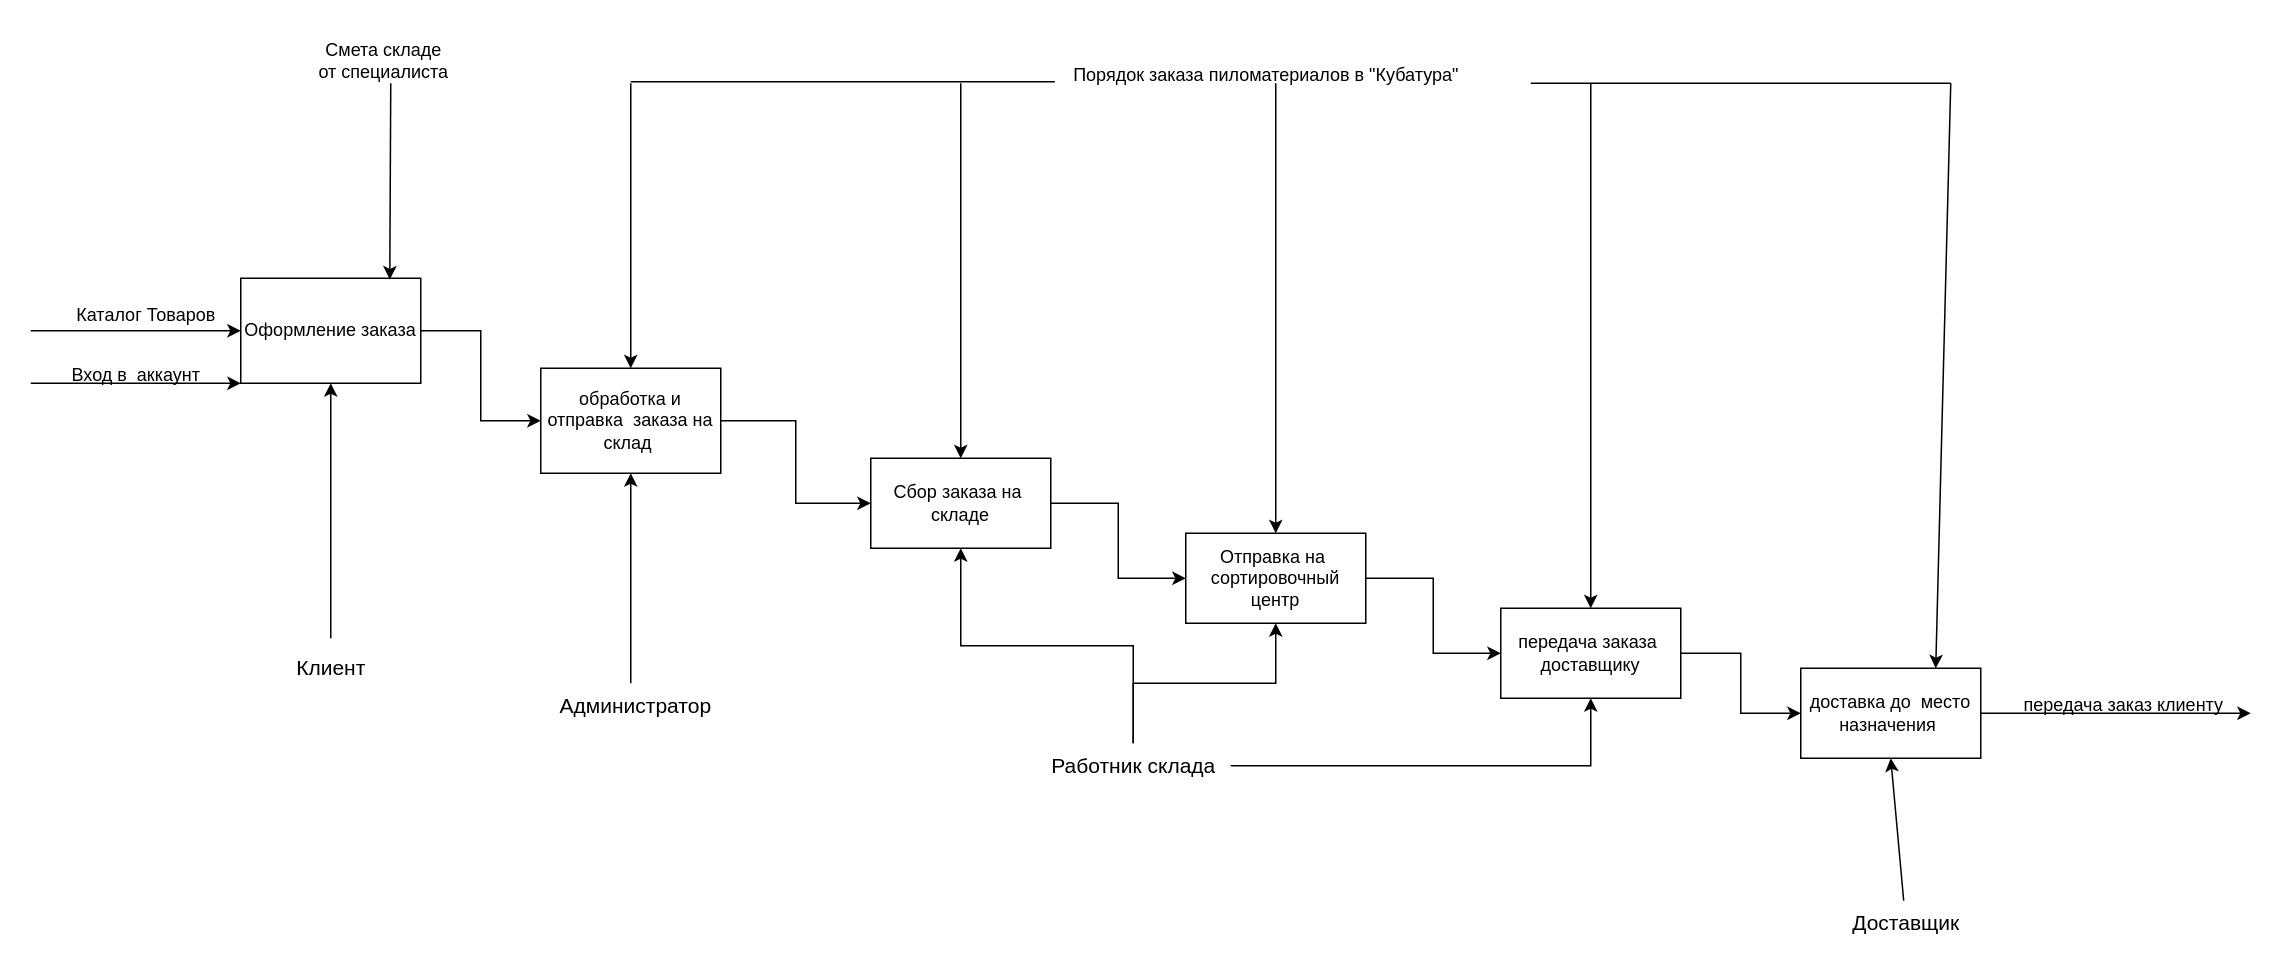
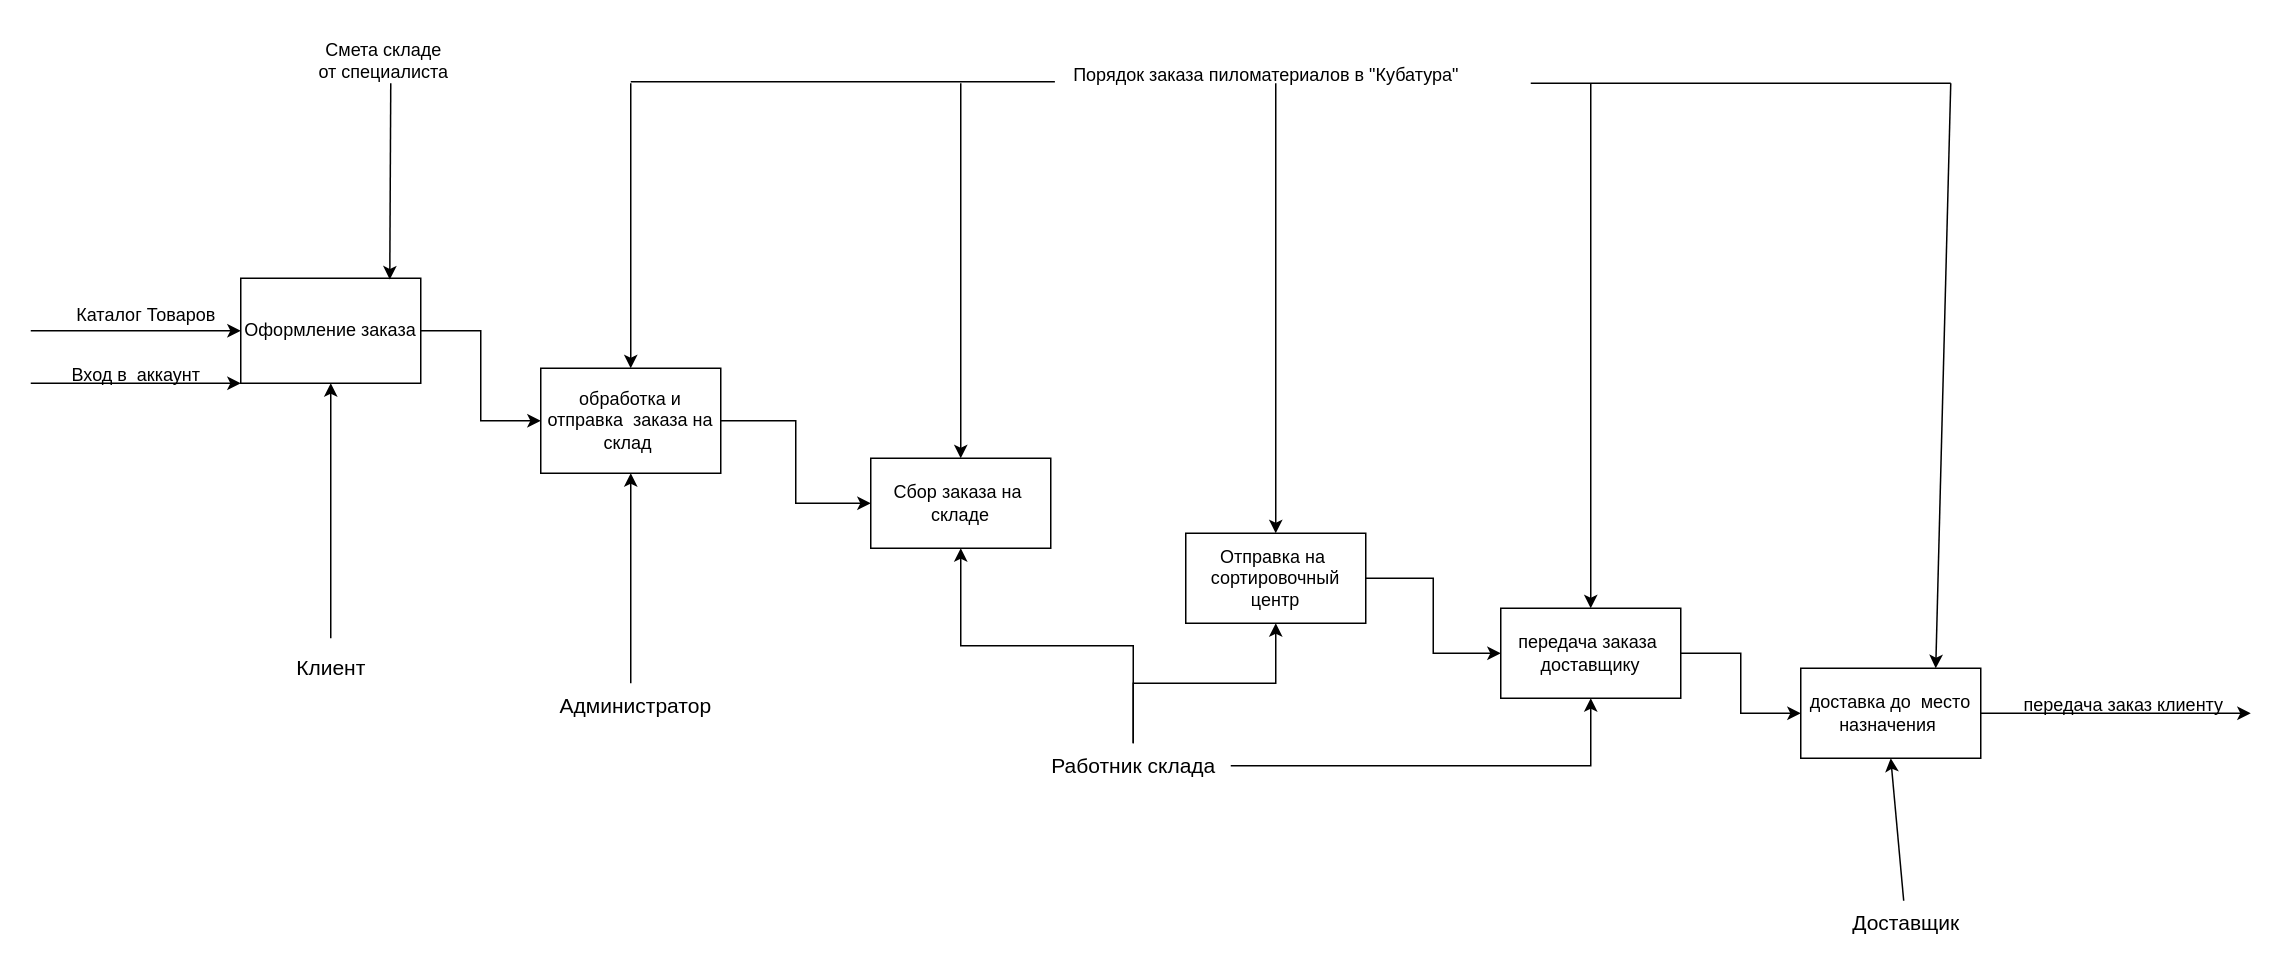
edge "Сбор заказа на складе" -> "Отправка на сортировочный центр": removed
